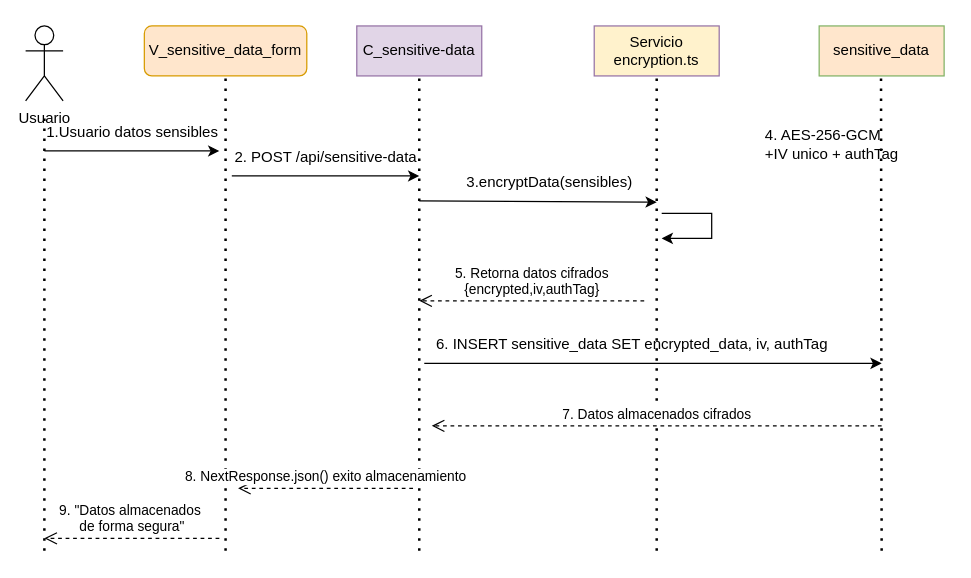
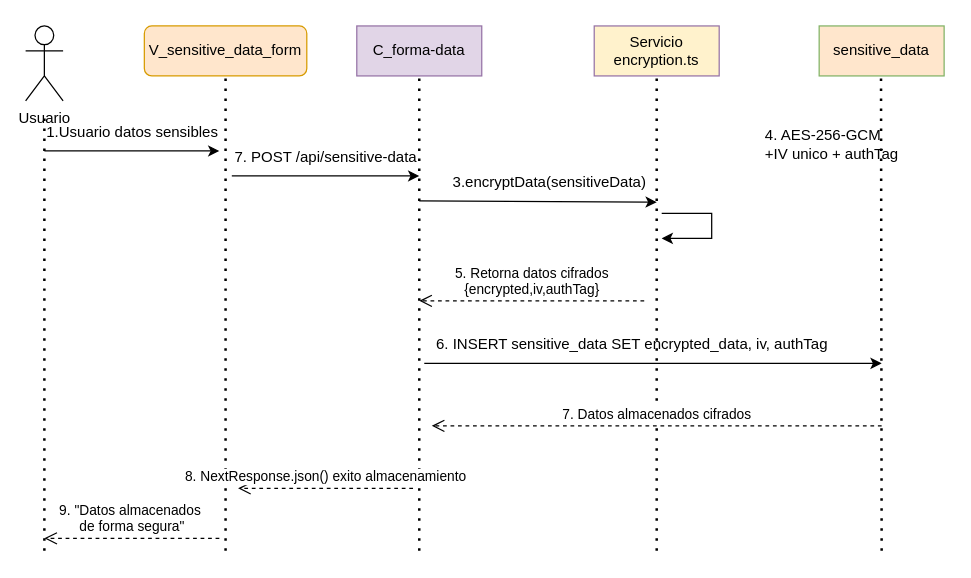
node "C_sensitive-data": label "C_sensitive-data" -> "C_forma-data"
node "2. POST /api/sensitive-data": label "2. POST /api/sensitive-data" -> "7. POST /api/sensitive-data"
node "3.encryptData(sensibles)": label "3.encryptData(sensibles)" -> "3.encryptData(sensitiveData)"
